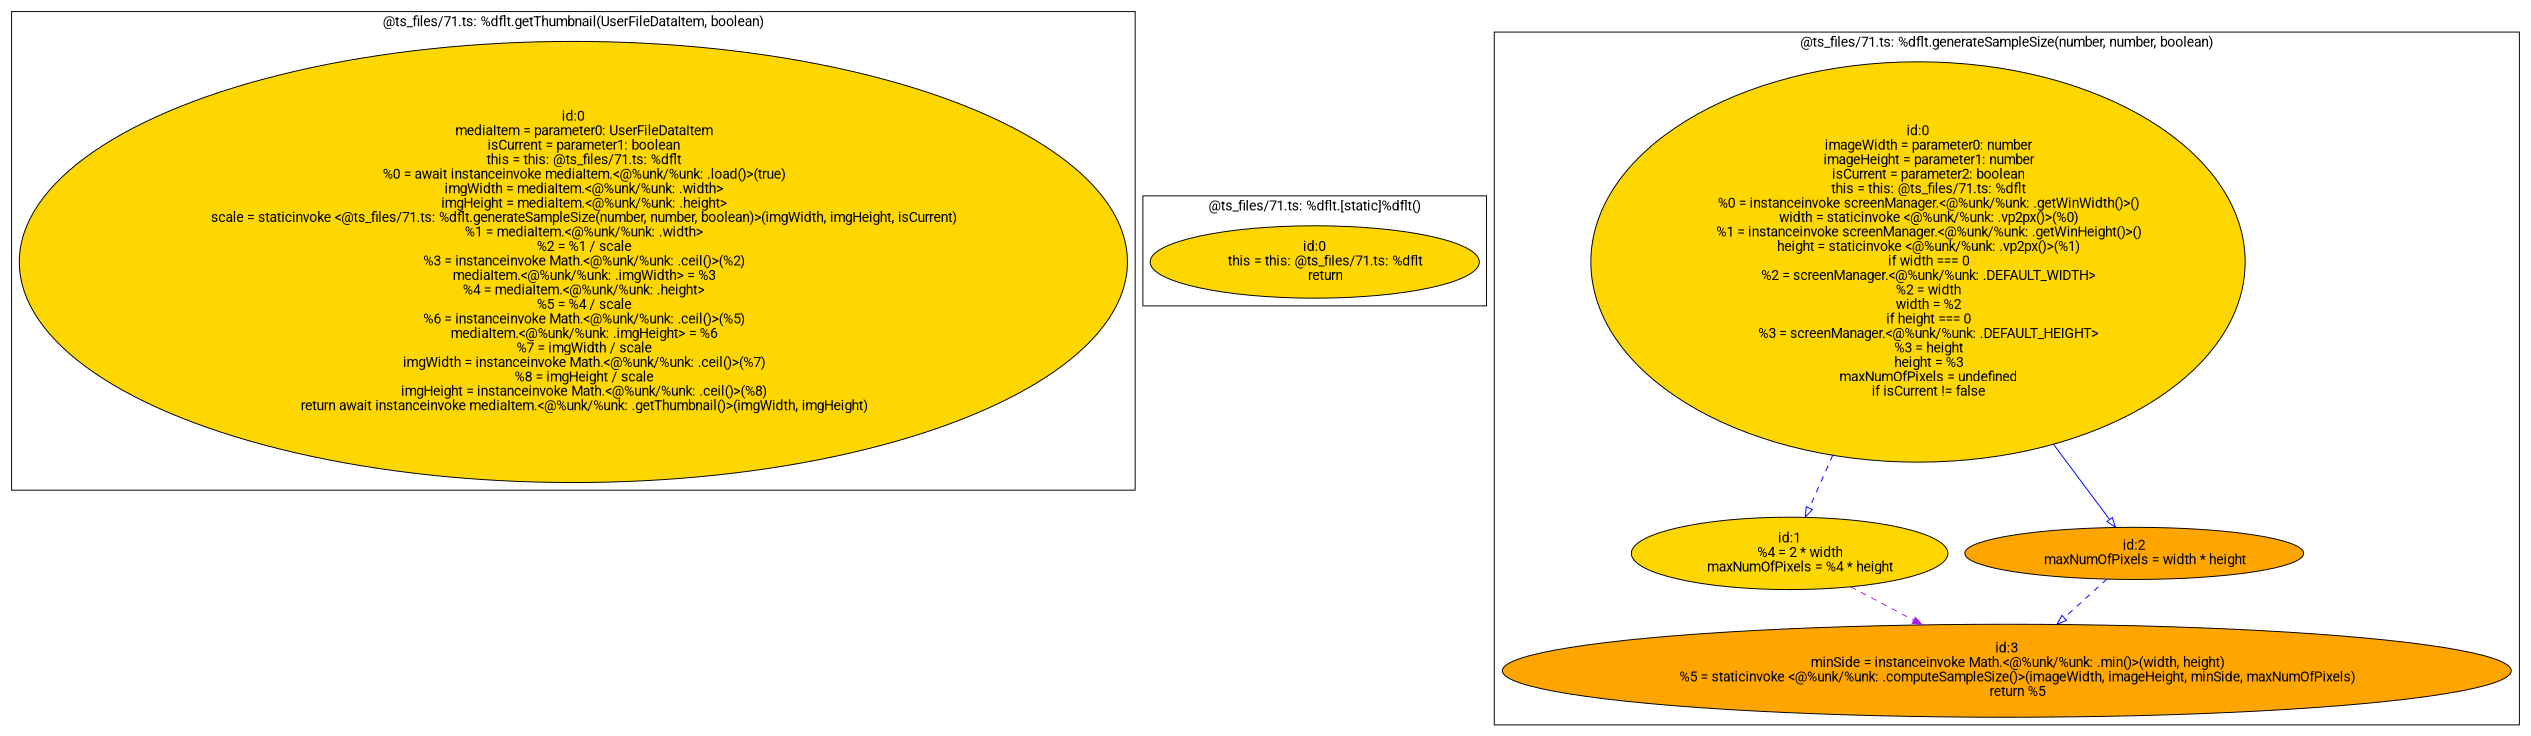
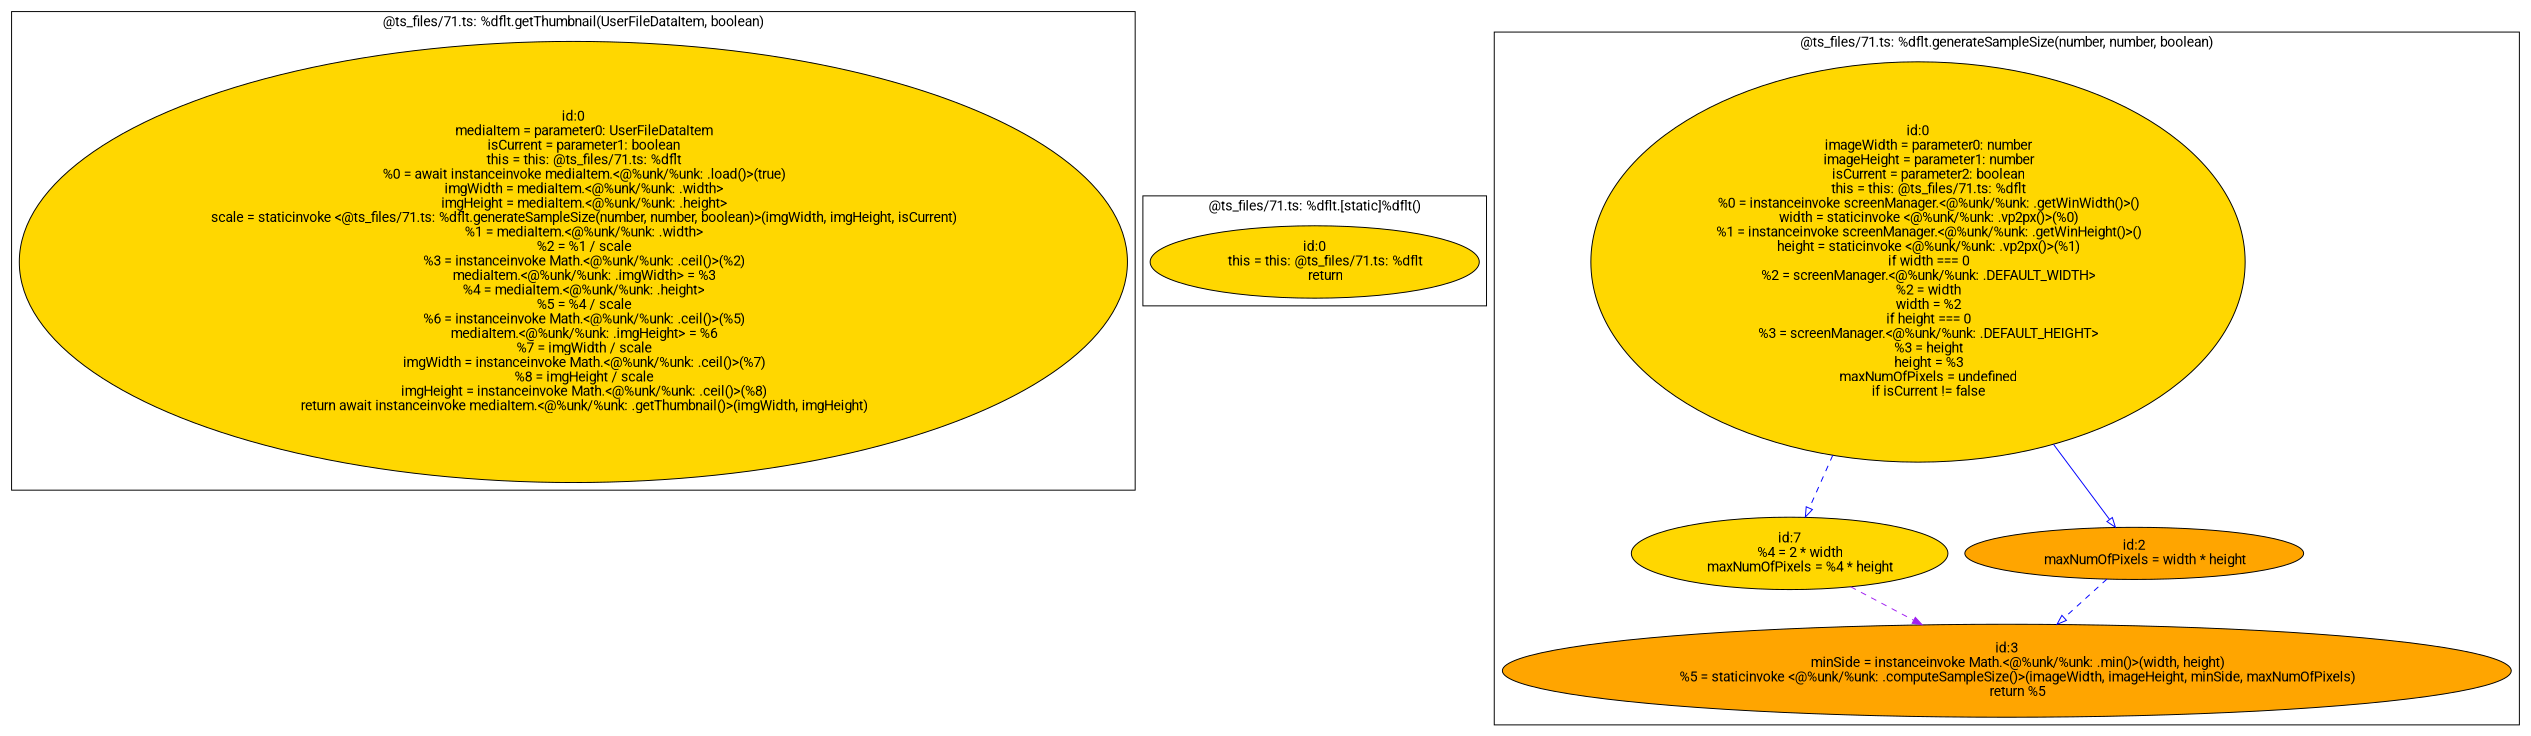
node "id:1 %4 = 2 * width maxNumOfPixels = %4 * height": label "id:1 %4 = 2 * width maxNumOfPixels = %4 * height" -> "id:7 %4 = 2 * width maxNumOfPixels = %4 * height"
